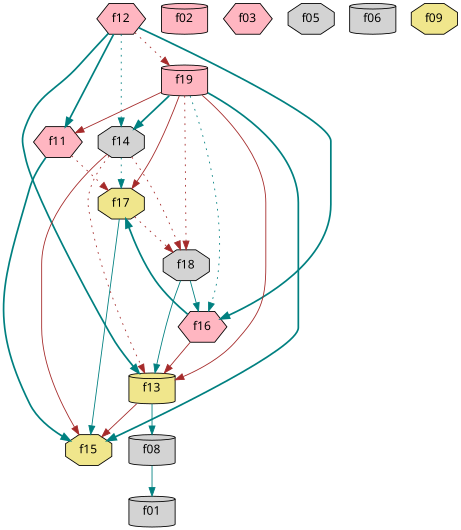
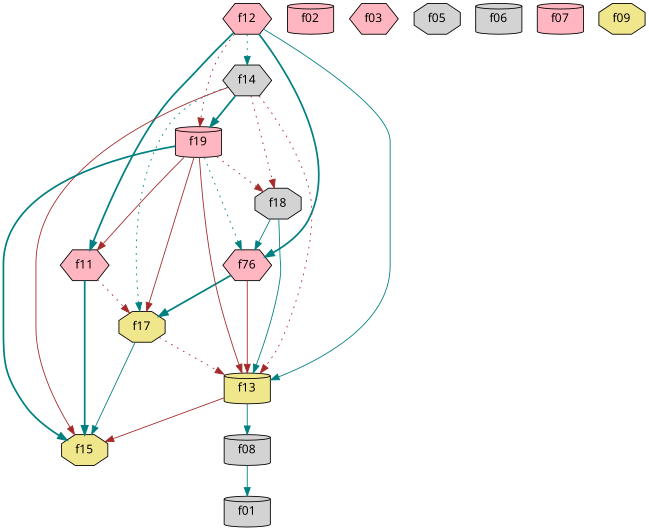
node "f07": added
edge "f19" -> "f14": reversed
node "f14": shape octagon -> hexagon
edge "f12" -> "f13": style bold -> solid
edge "f17" -> "f18": now "f17" -> "f13"
node "f16": label "f16" -> "f76"
